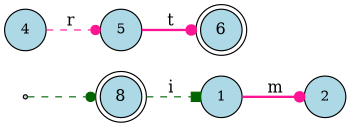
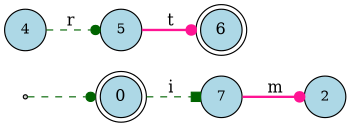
edge "4" -> "5": color deeppink -> darkgreen
node "8": label "8" -> "0"
node "1": label "1" -> "7"
